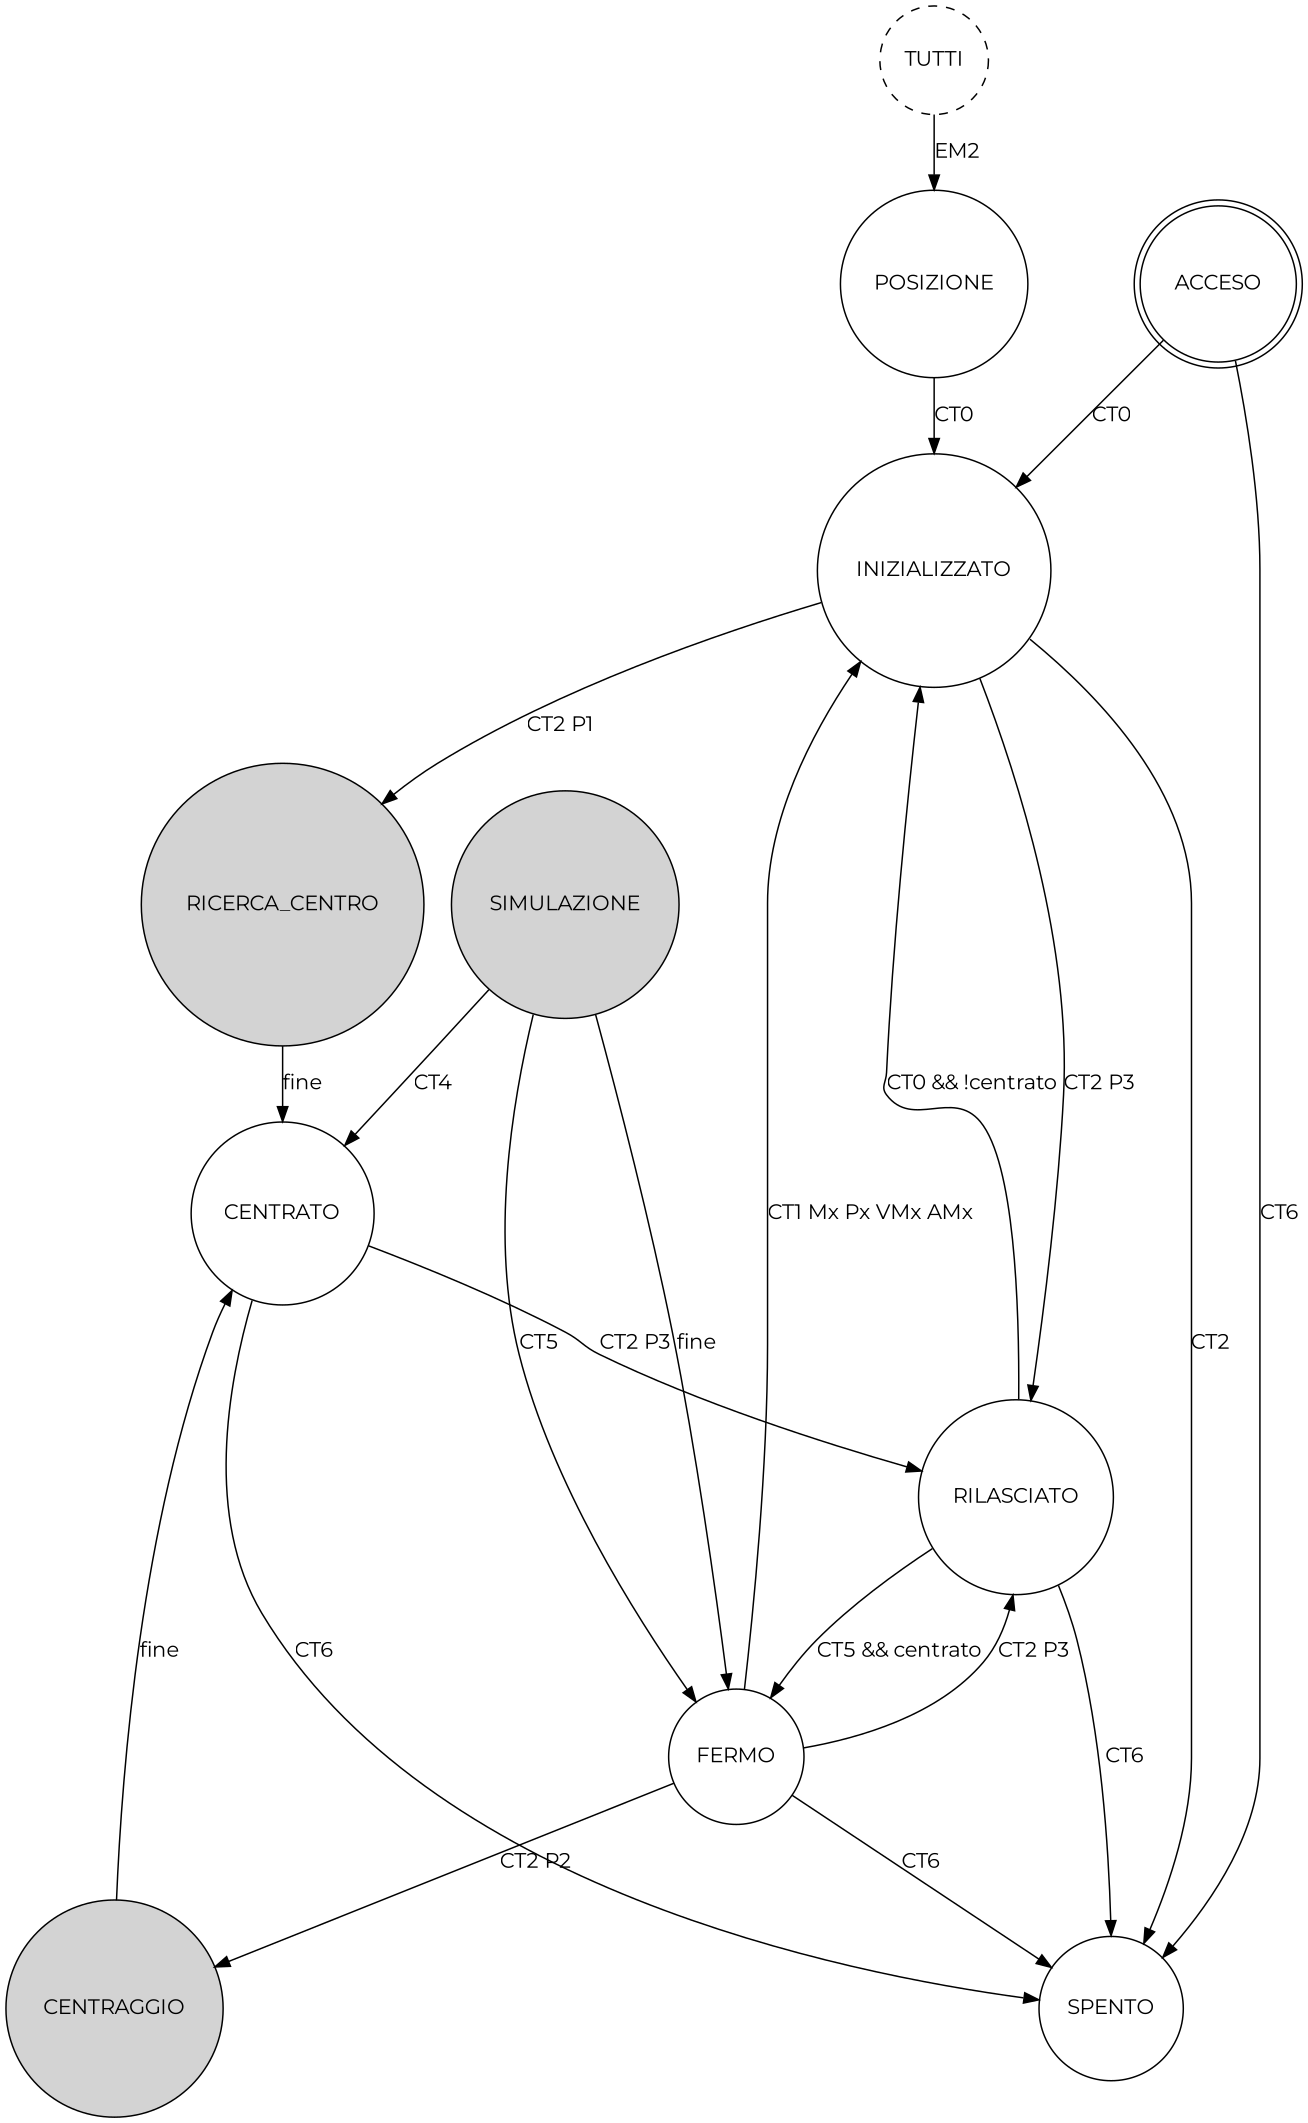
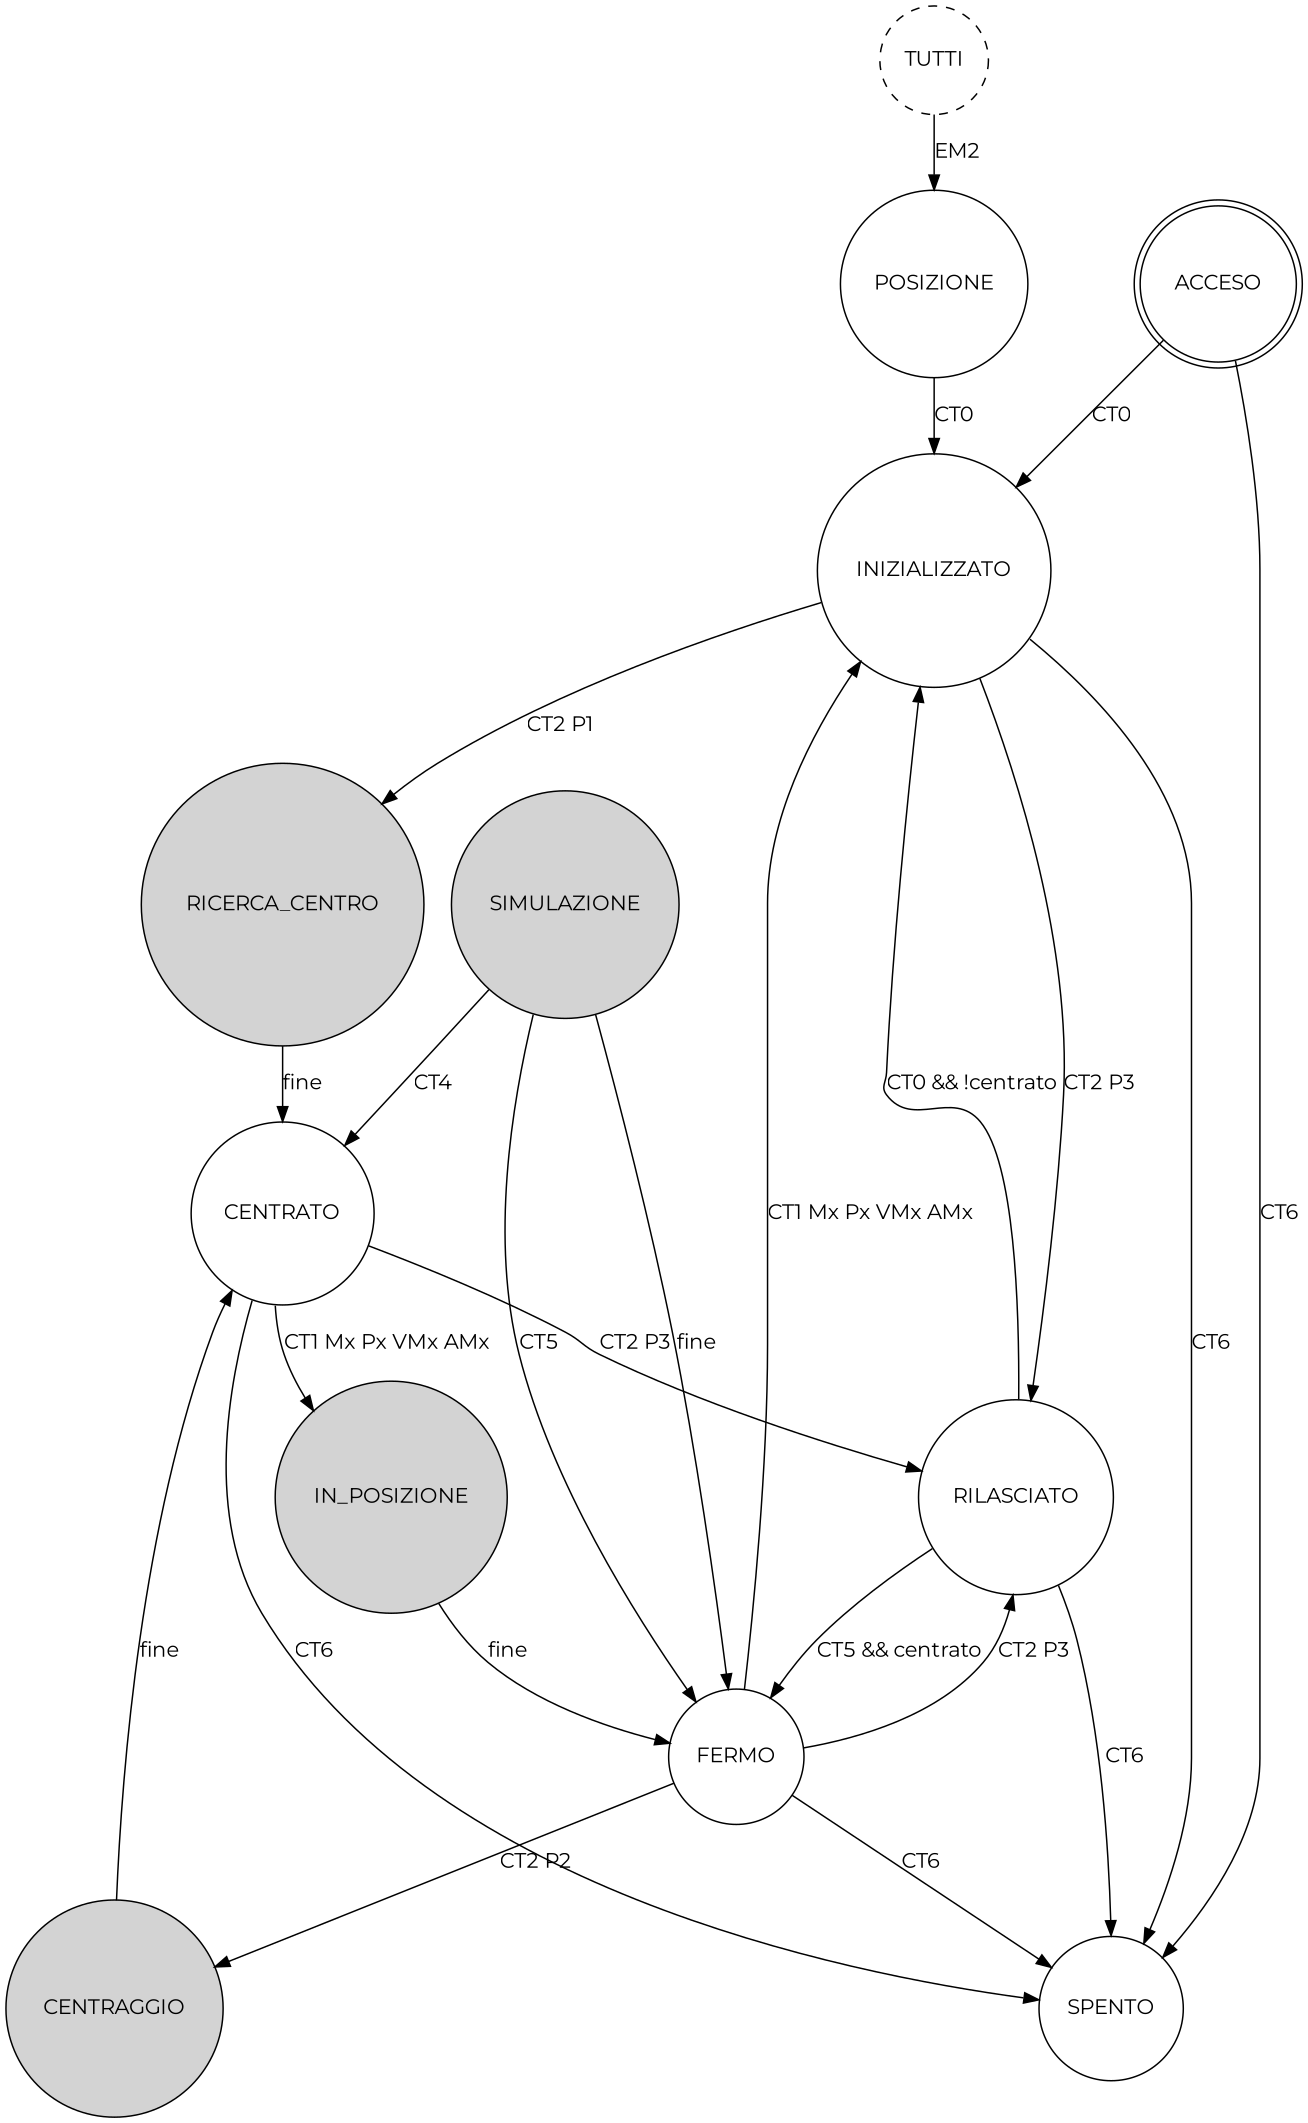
edge "INIZIALIZZATO" -> "SPENTO": label "CT2" -> "CT6"
node "IN_POSIZIONE": added
